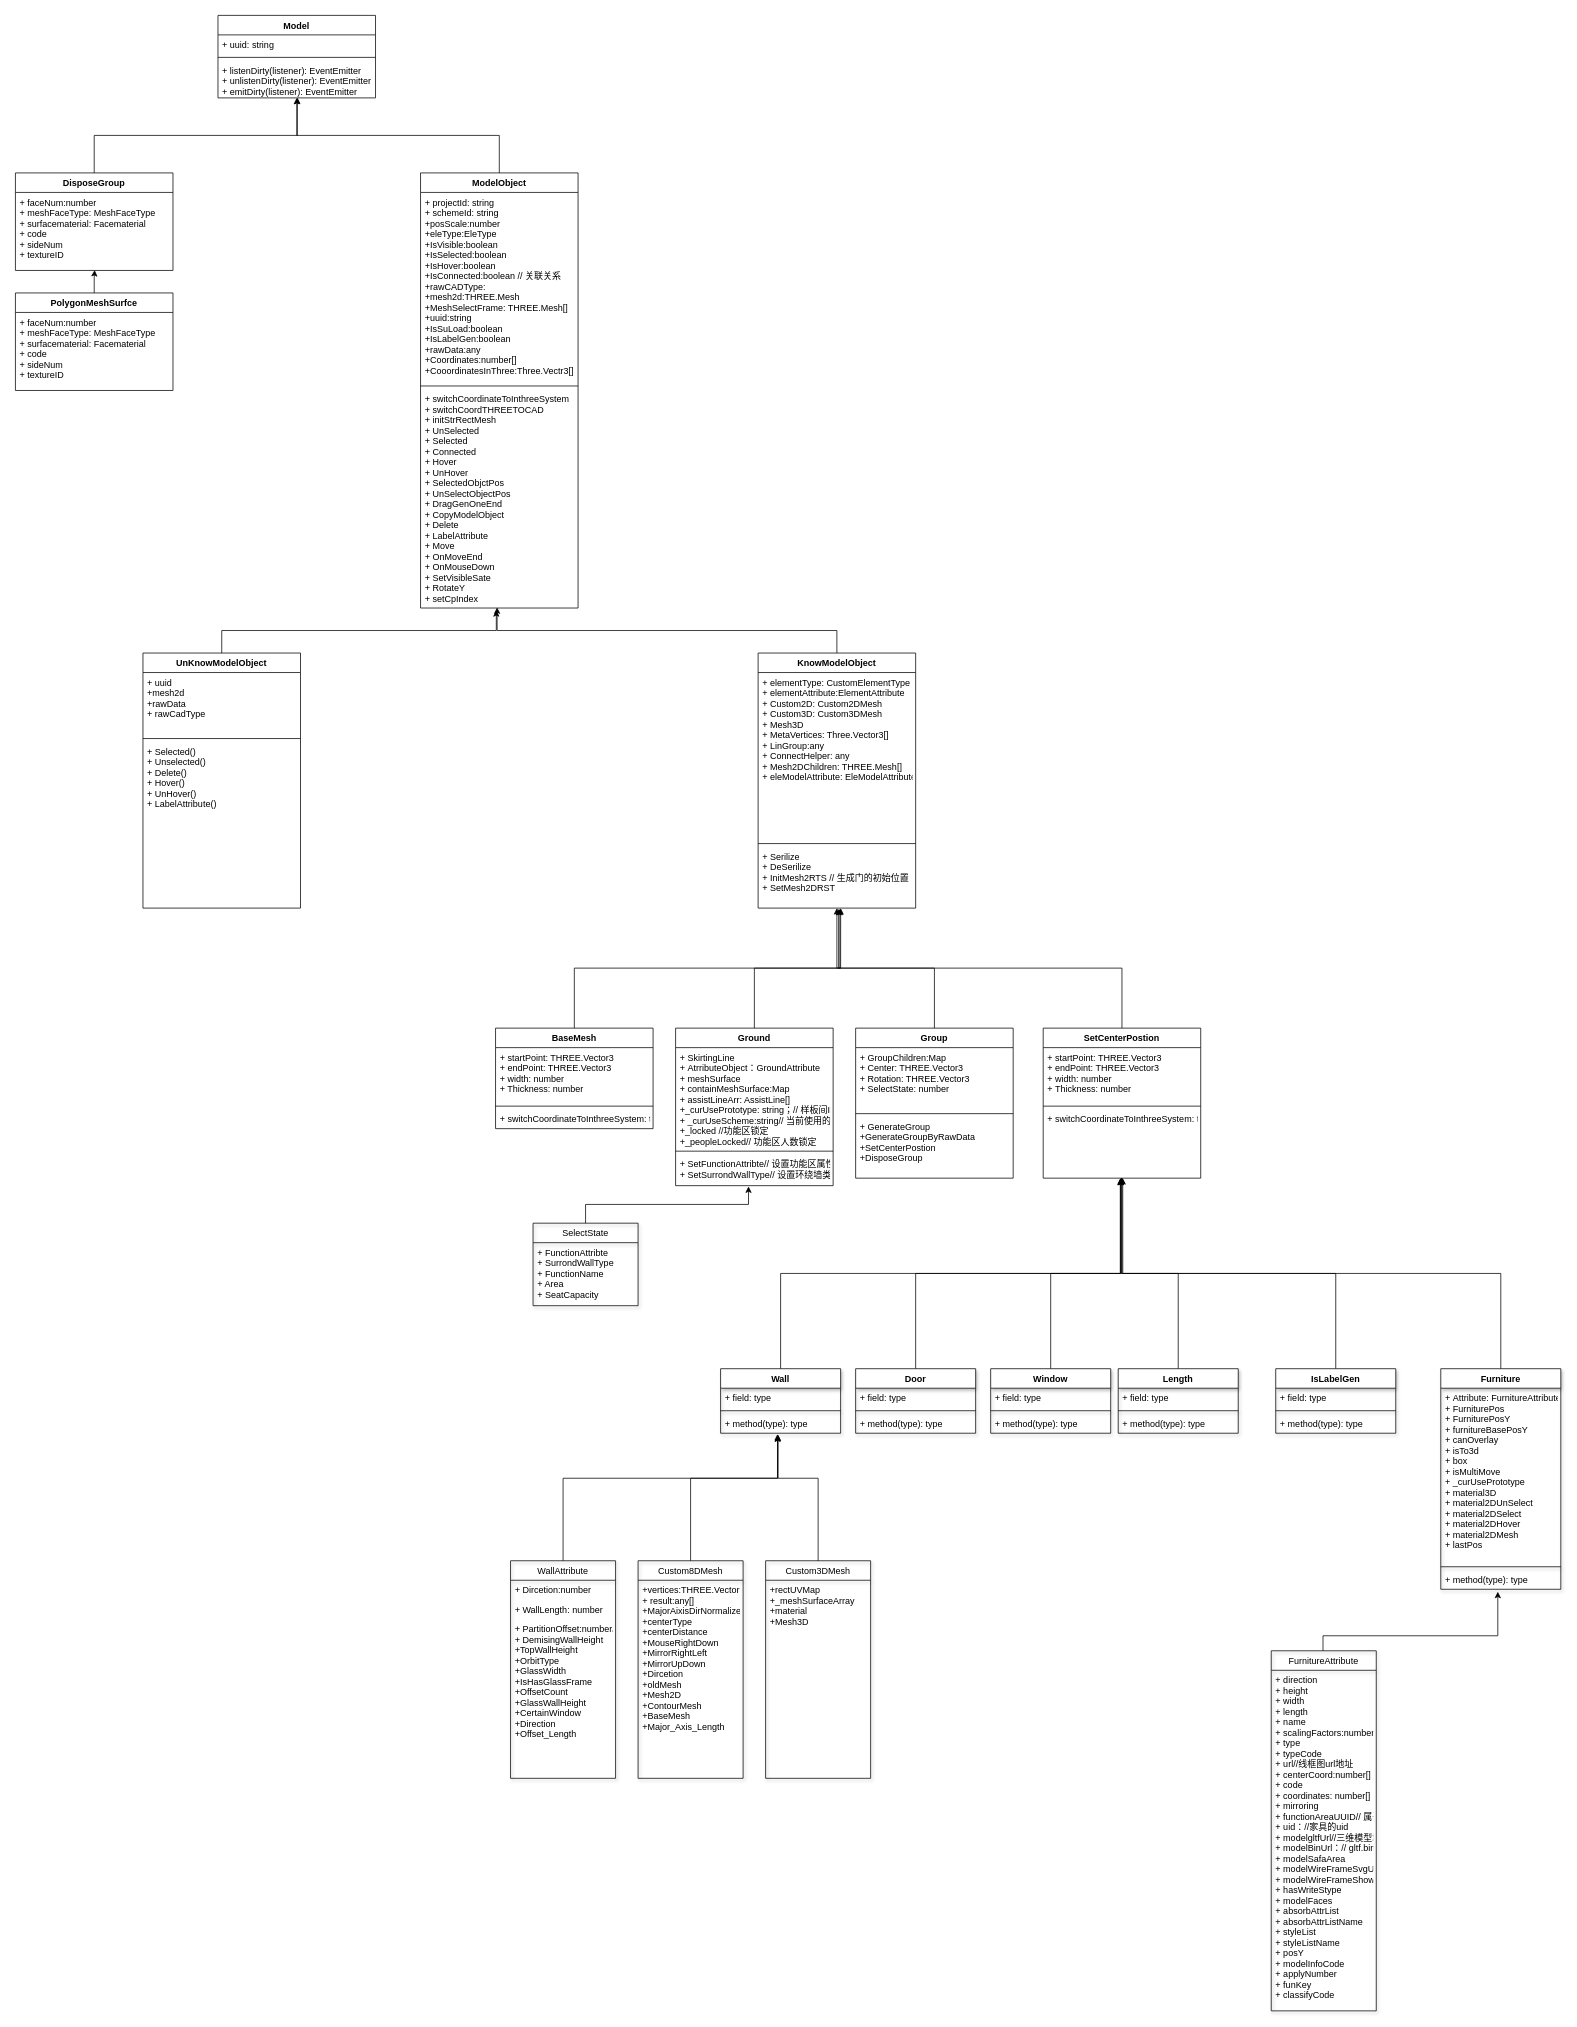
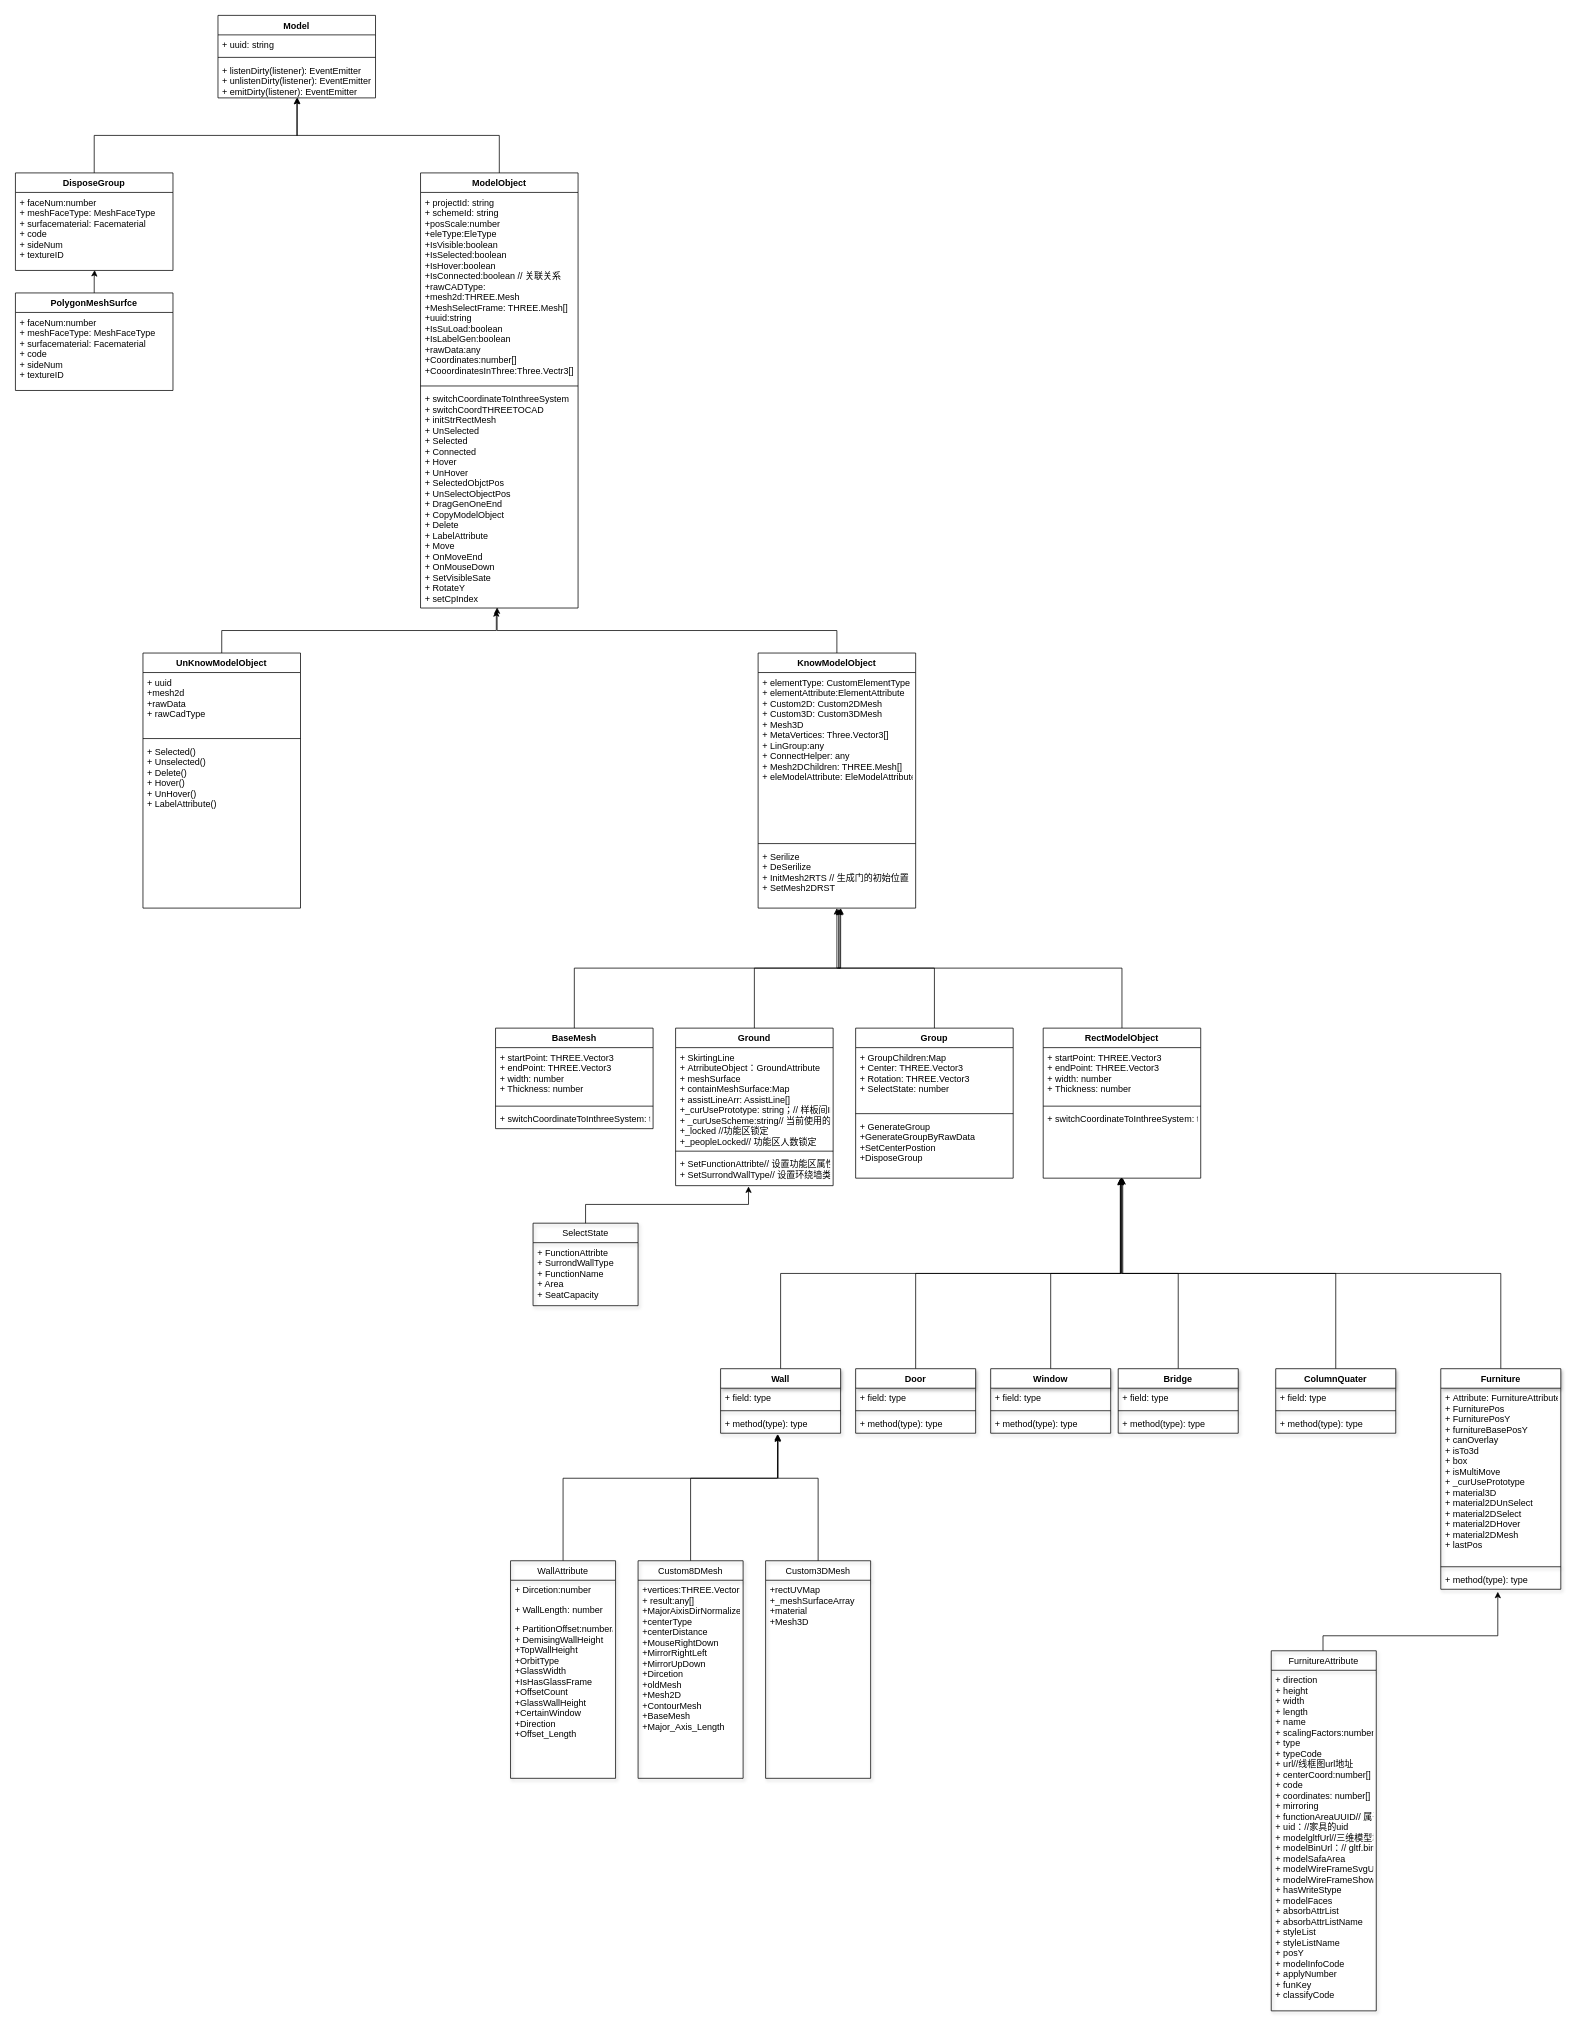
node "SetCenterPostion": label "SetCenterPostion" -> "RectModelObject"
node "Length": label "Length" -> "Bridge"
node "IsLabelGen": label "IsLabelGen" -> "ColumnQuater"
